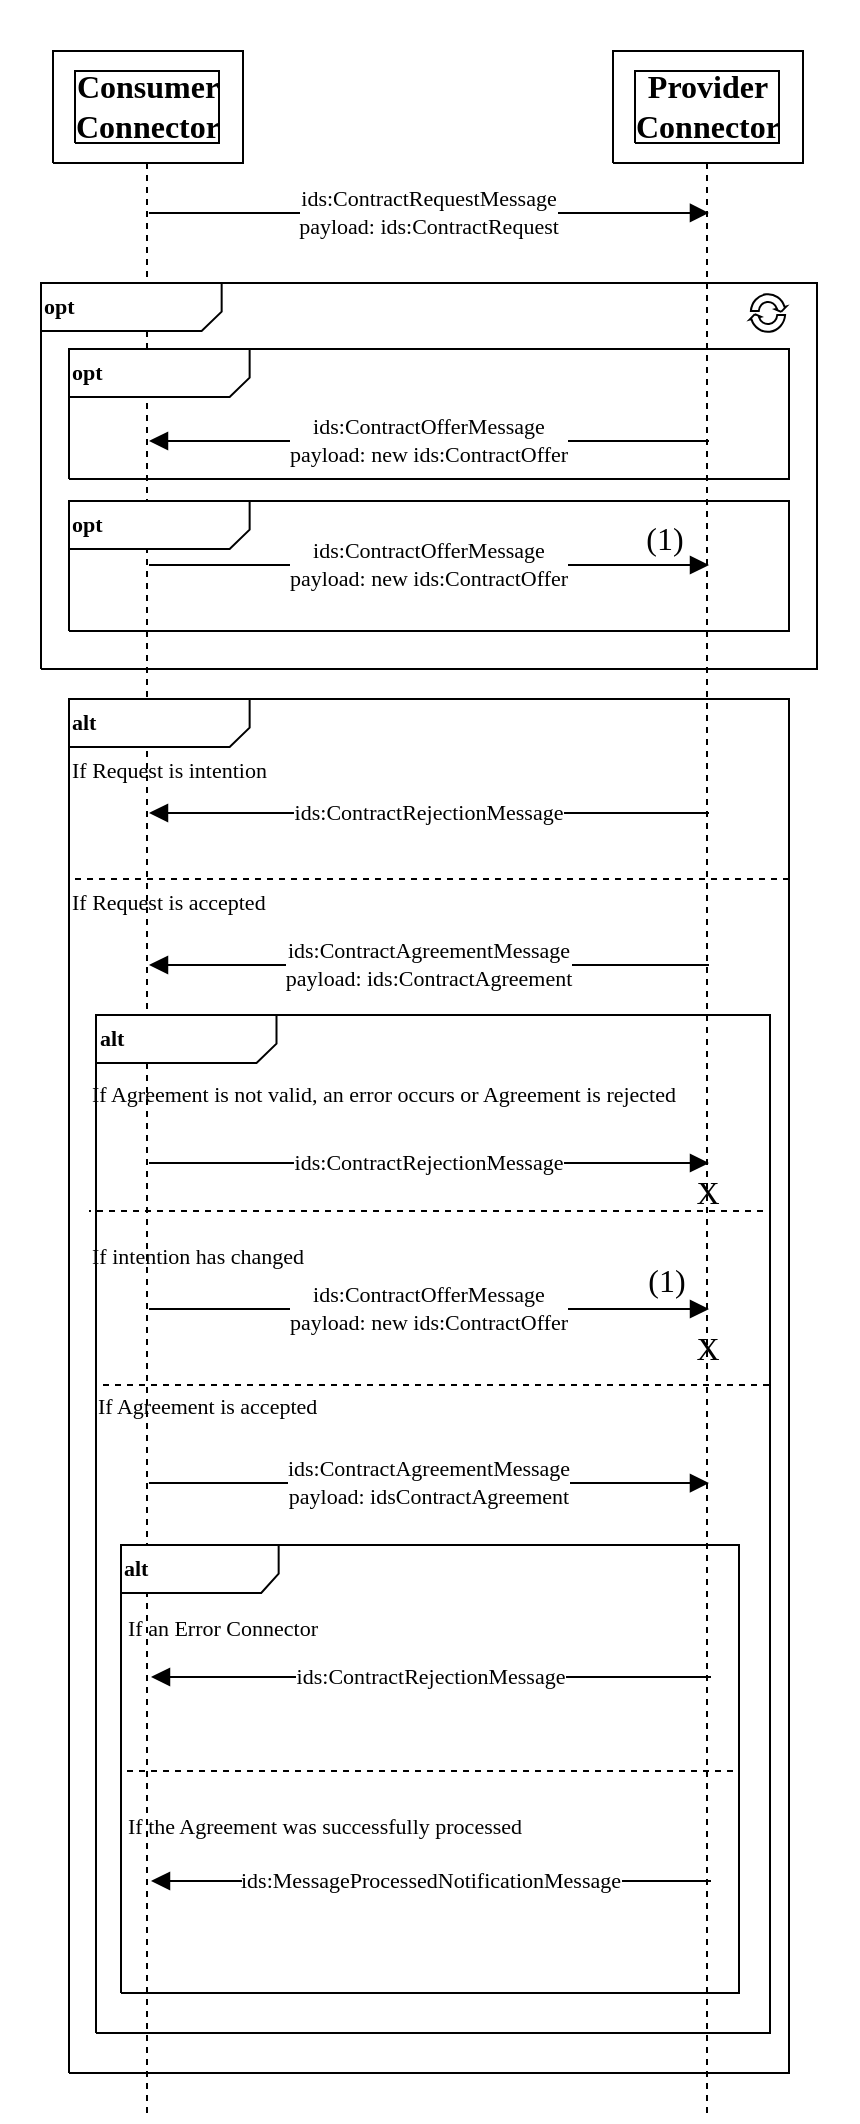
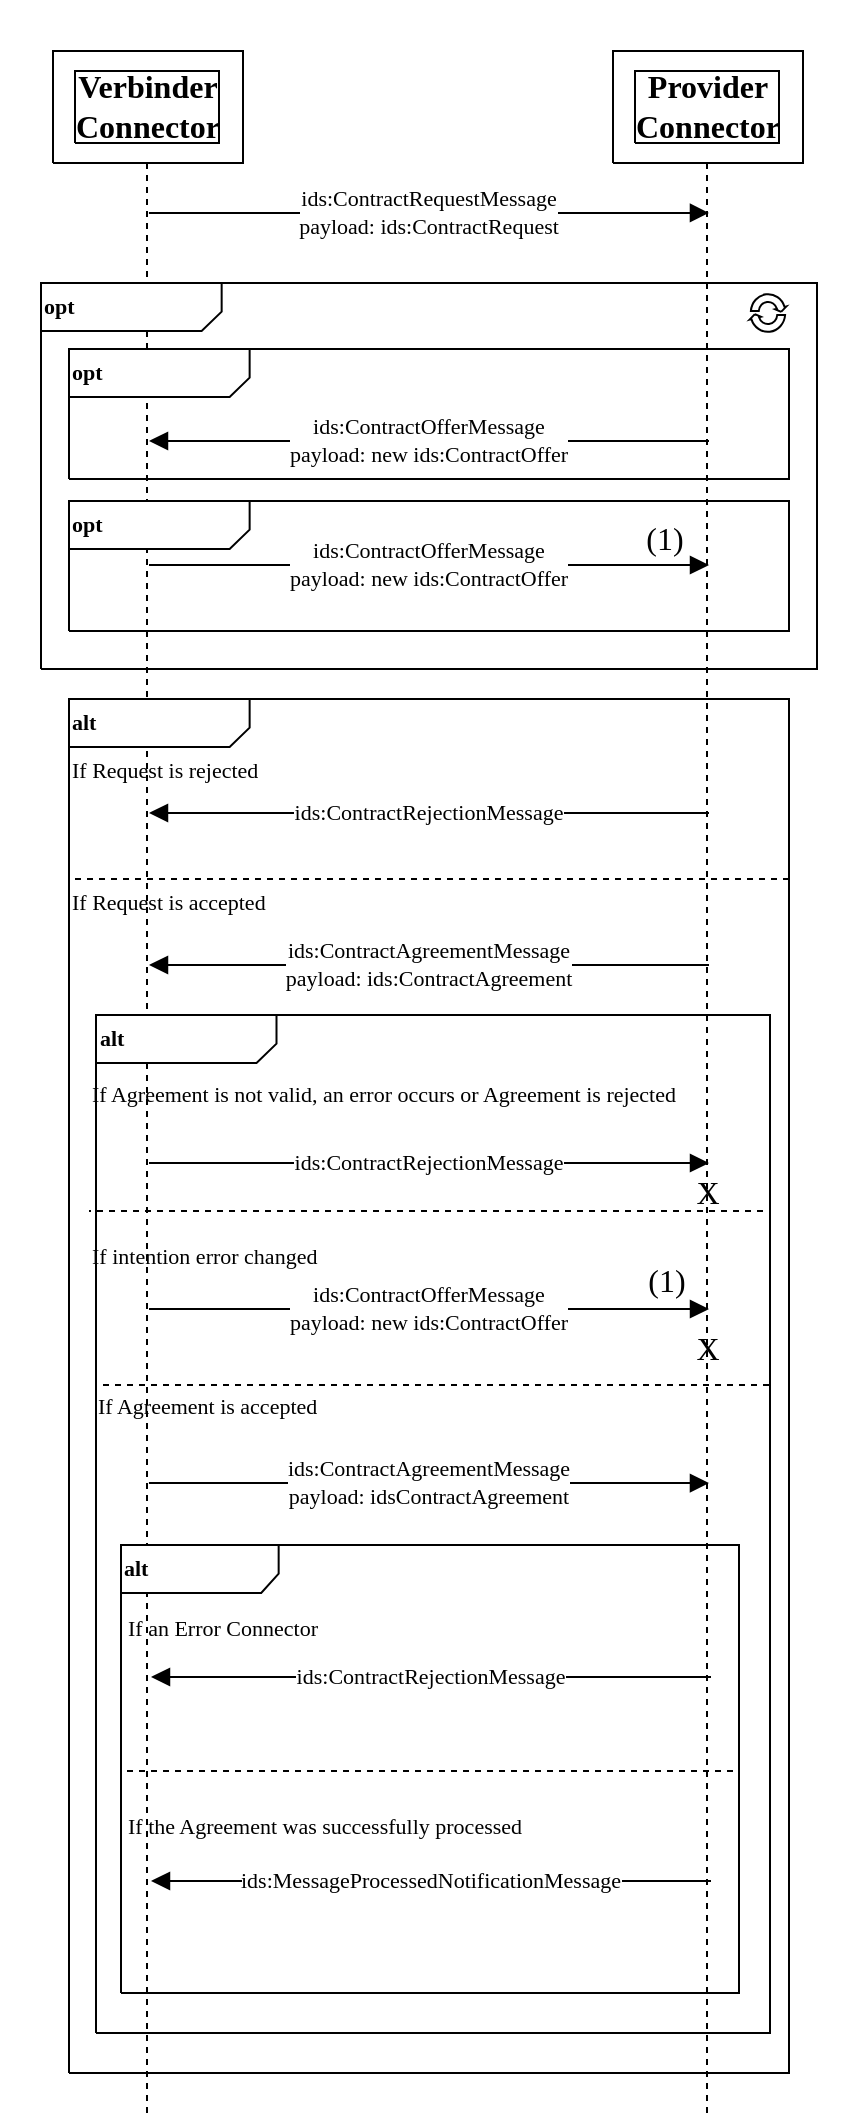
node "Consumer Connector": label "Consumer Connector" -> "Verbinder Connector"
node "If Request is intention": label "If Request is intention" -> "If Request is rejected"
node "If intention has changed": label "If intention has changed" -> "If intention error changed"
